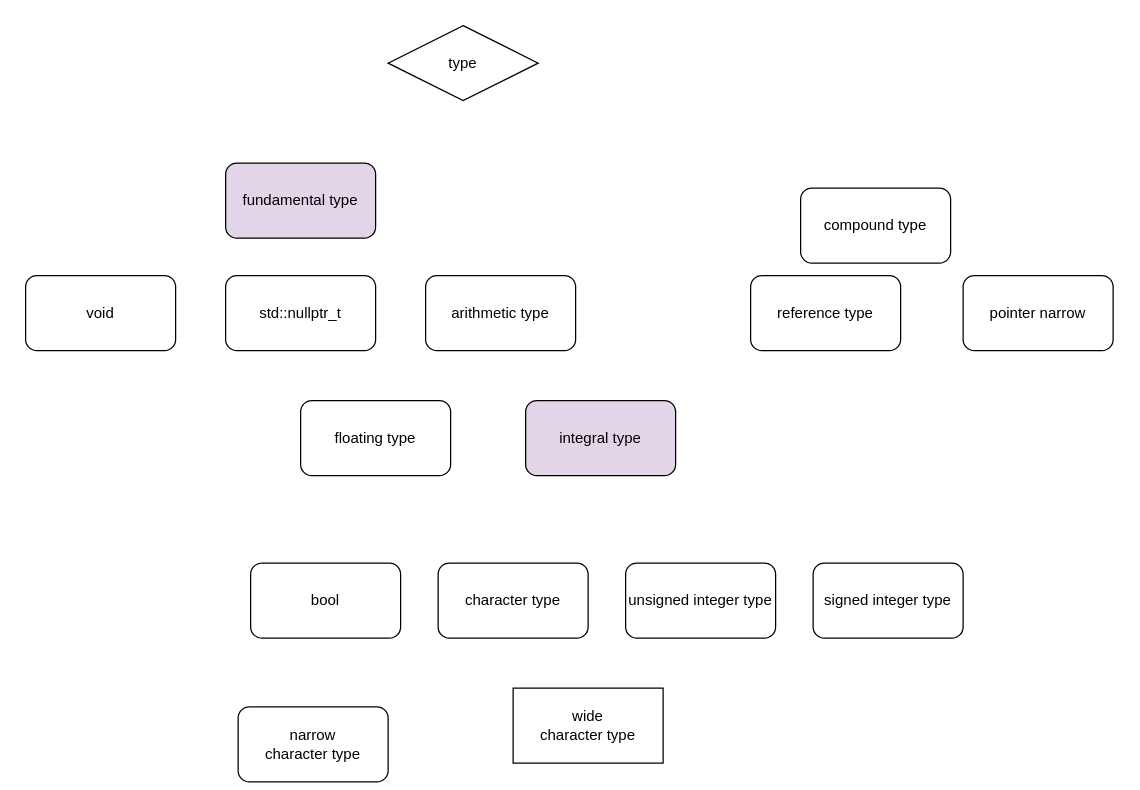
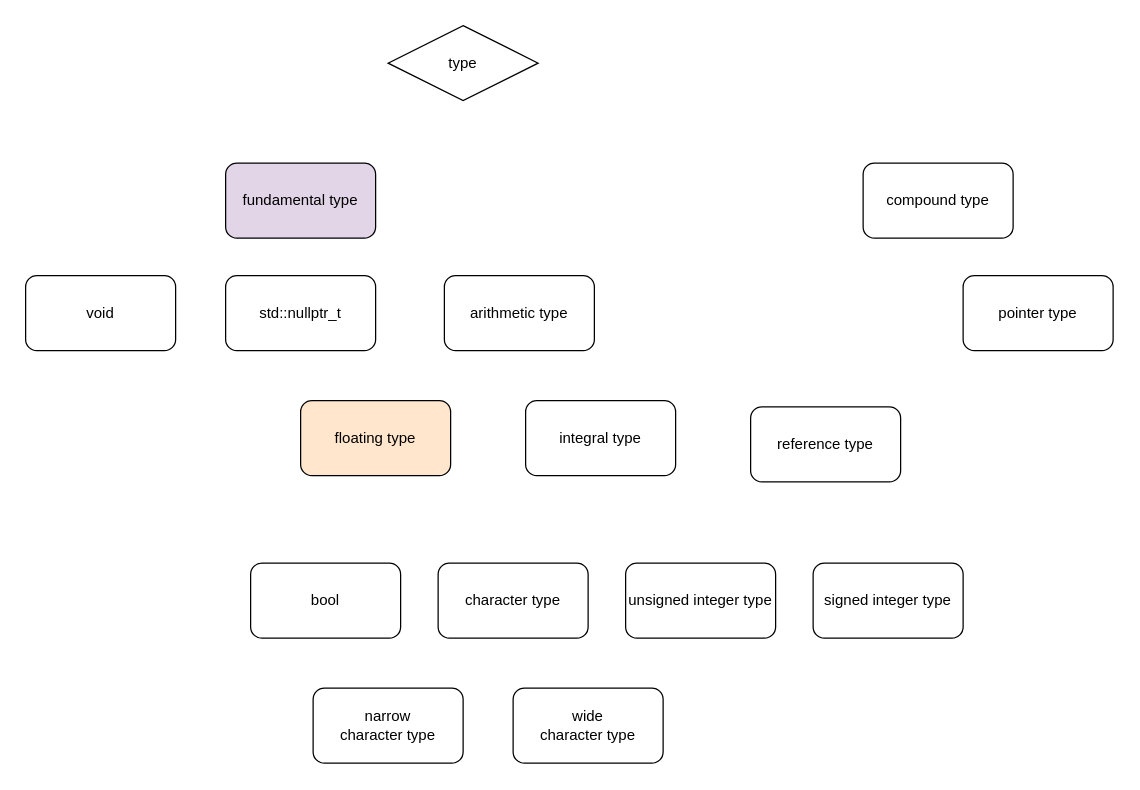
node "compound type": moved (876, 226) -> (938, 201)
node "arithmetic type": moved (501, 313) -> (519, 313)
node "reference type": moved (826, 313) -> (826, 444)
node "pointer narrow": label "pointer narrow" -> "pointer type"
node "floating type": fillcolor #ffffff -> #ffe6cc
node "integral type": fillcolor #e1d5e7 -> #ffffff
node "wide character type": shape rectangle -> rounded rectangle
node "narrow character type": moved (313, 744) -> (388, 726)
